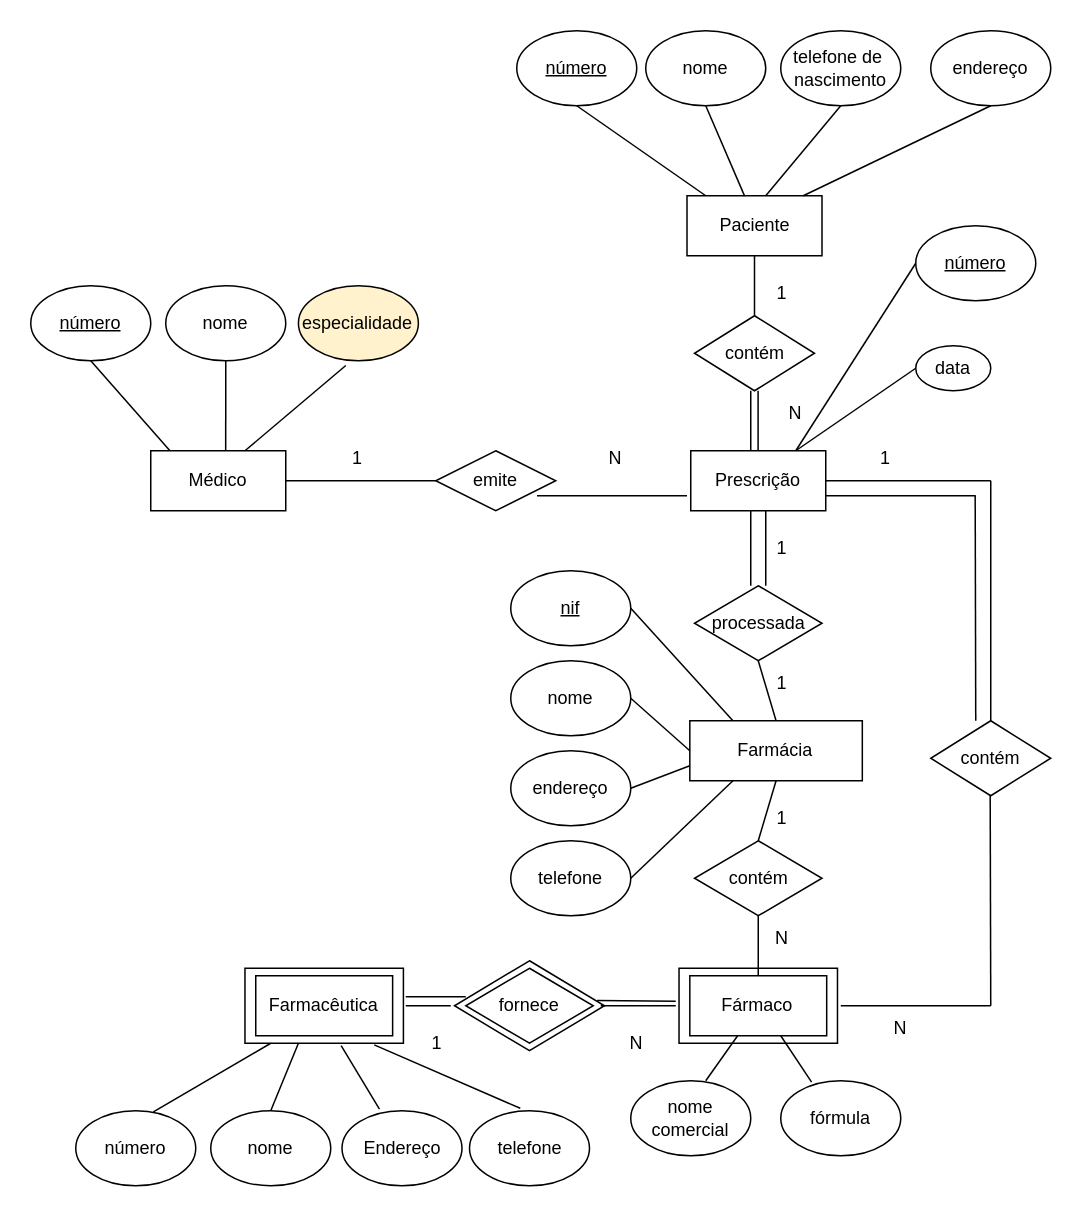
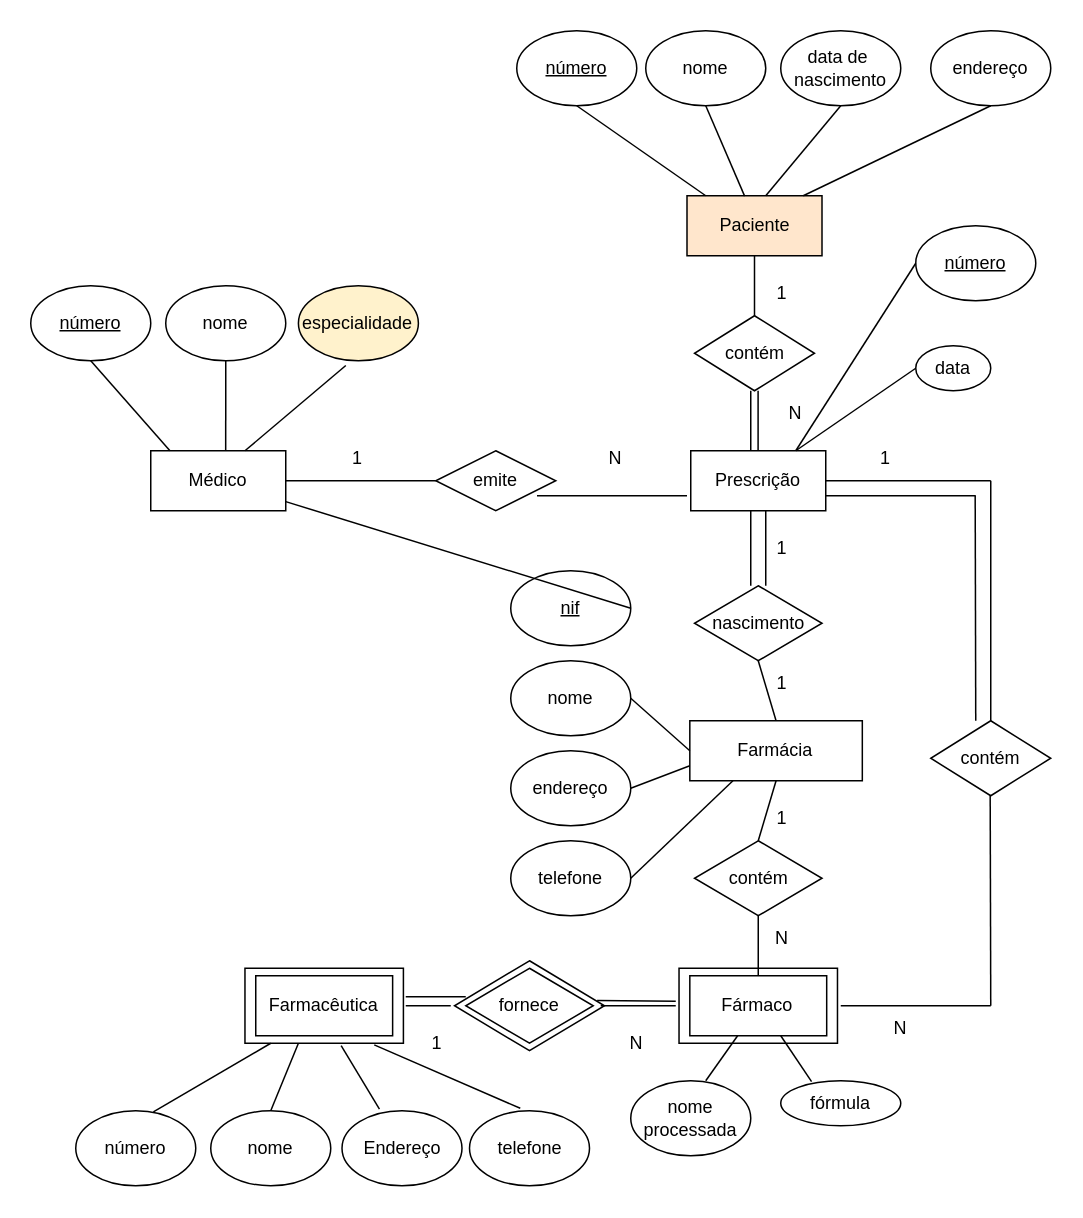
node "telefone de nascimento": label "telefone de nascimento" -> "data de nascimento"
node "Paciente": fillcolor #ffffff -> #ffe6cc
node "processada": label "processada" -> "nascimento"
edge "nif" -- "Farmácia": now "nif" -- "Médico"
node "nome comercial": label "nome comercial" -> "nome processada"
node "fórmula": size 120x75 -> 120x45
